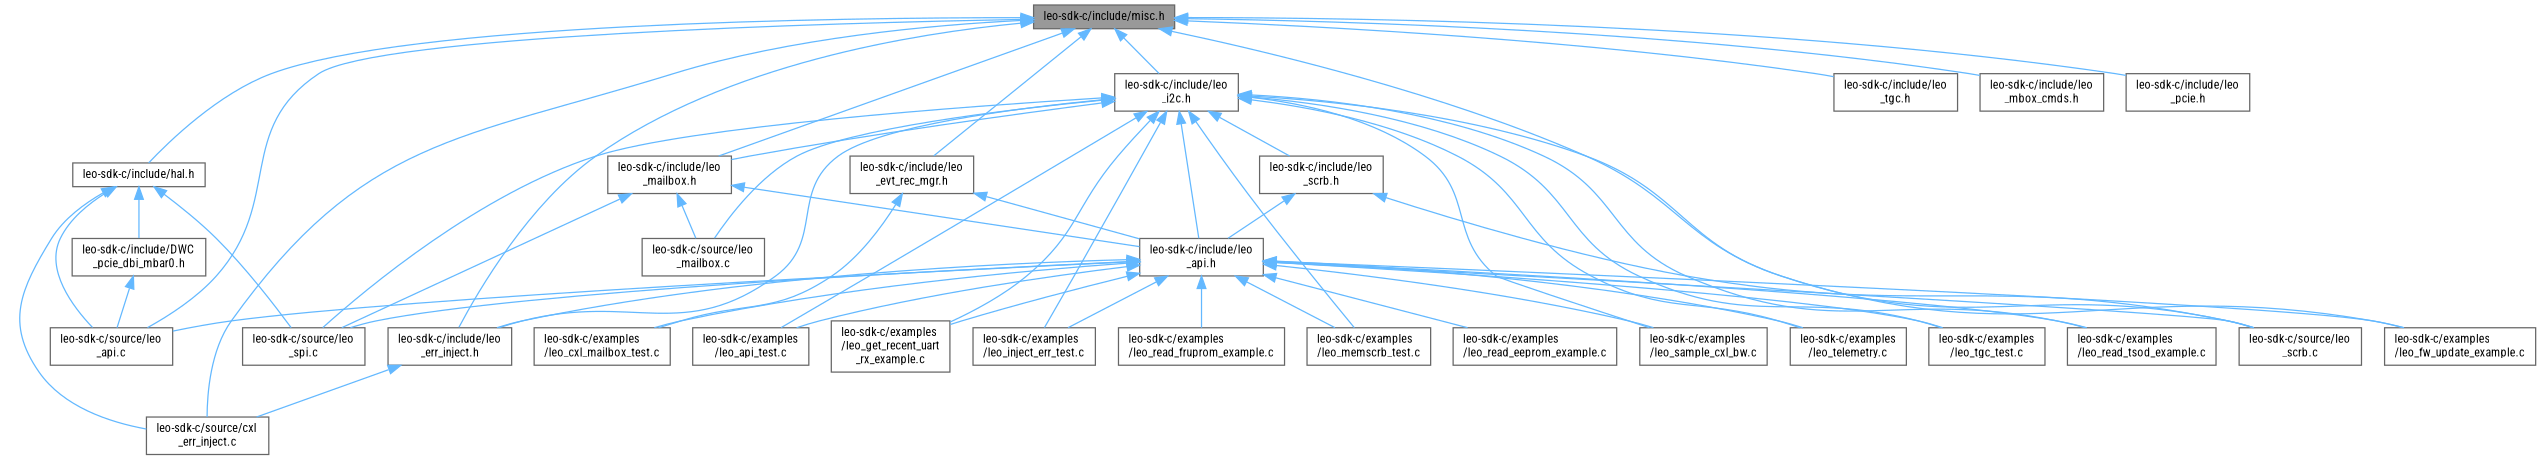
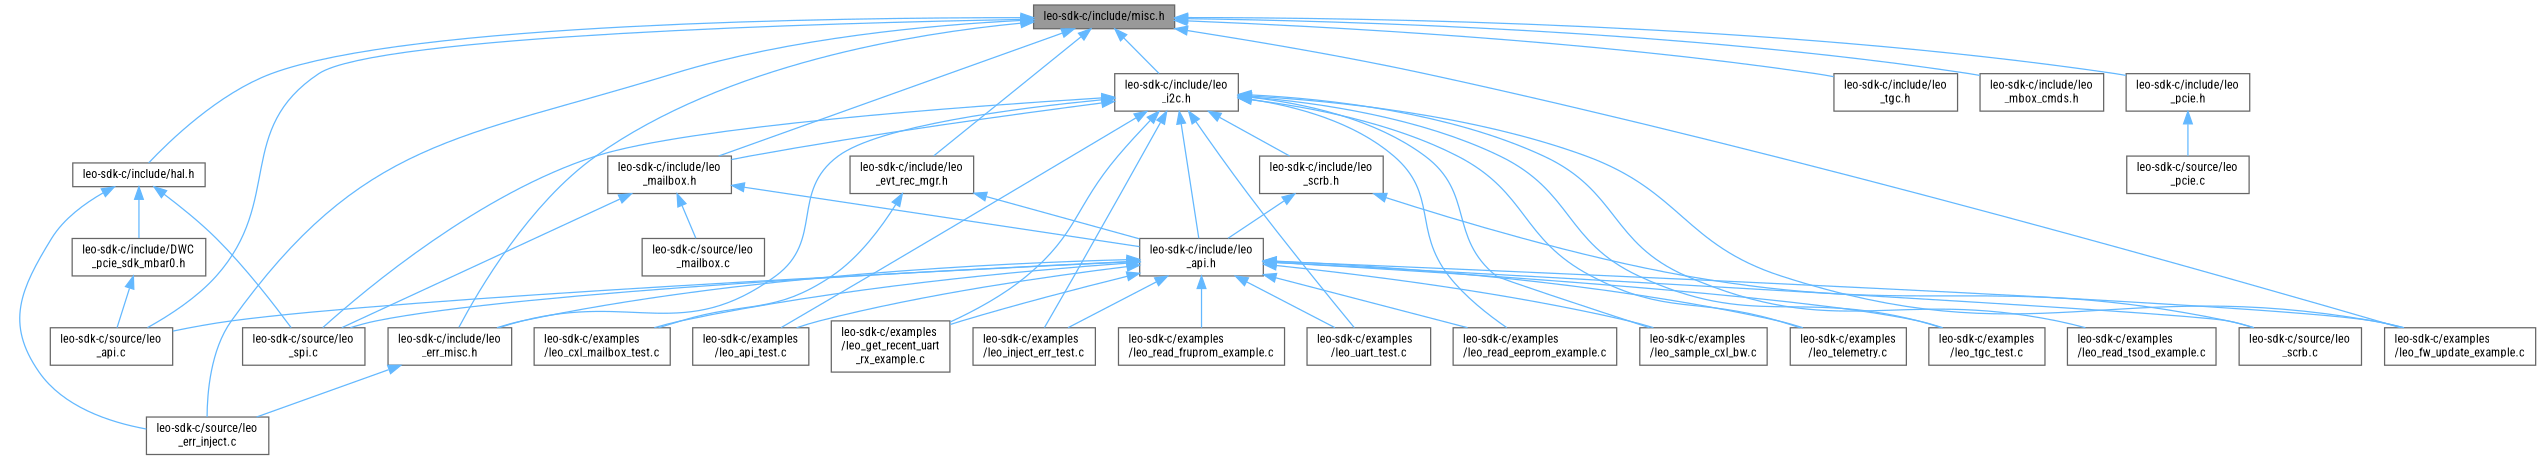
edge "leo-sdk-c/source/leo _scrb.c" -> "leo-sdk-c/include/misc.h": now "leo-sdk-c/examples /leo_fw_update_example.c" -> "leo-sdk-c/include/misc.h"
edge "leo-sdk-c/source/leo _mailbox.c" -> "leo-sdk-c/include/leo _i2c.h": now "leo-sdk-c/examples /leo_read_eeprom_example.c" -> "leo-sdk-c/include/leo _i2c.h"
node "leo-sdk-c/source/leo _pcie.c": added
edge "leo-sdk-c/source/leo _api.c" -> "leo-sdk-c/include/hal.h": removed
node "leo-sdk-c/include/DWC _pcie_dbi_mbar0.h": label "leo-sdk-c/include/DWC _pcie_dbi_mbar0.h" -> "leo-sdk-c/include/DWC _pcie_sdk_mbar0.h"
edge "leo-sdk-c/examples /leo_read_tsod_example.c" -> "leo-sdk-c/include/leo _api.h": removed
node "leo-sdk-c/include/leo _err_inject.h": label "leo-sdk-c/include/leo _err_inject.h" -> "leo-sdk-c/include/leo _err_misc.h"
node "leo-sdk-c/examples /leo_memscrb_test.c": label "leo-sdk-c/examples /leo_memscrb_test.c" -> "leo-sdk-c/examples /leo_uart_test.c"
node "leo-sdk-c/source/cxl _err_inject.c": label "leo-sdk-c/source/cxl _err_inject.c" -> "leo-sdk-c/source/leo _err_inject.c"
